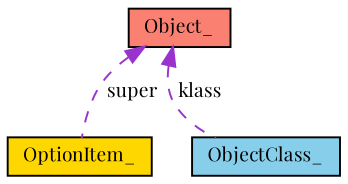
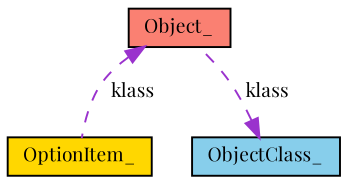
edge "OptionItem_" -> "Object_": label " super" -> " klass"
edge "ObjectClass_" -> "Object_": reversed
